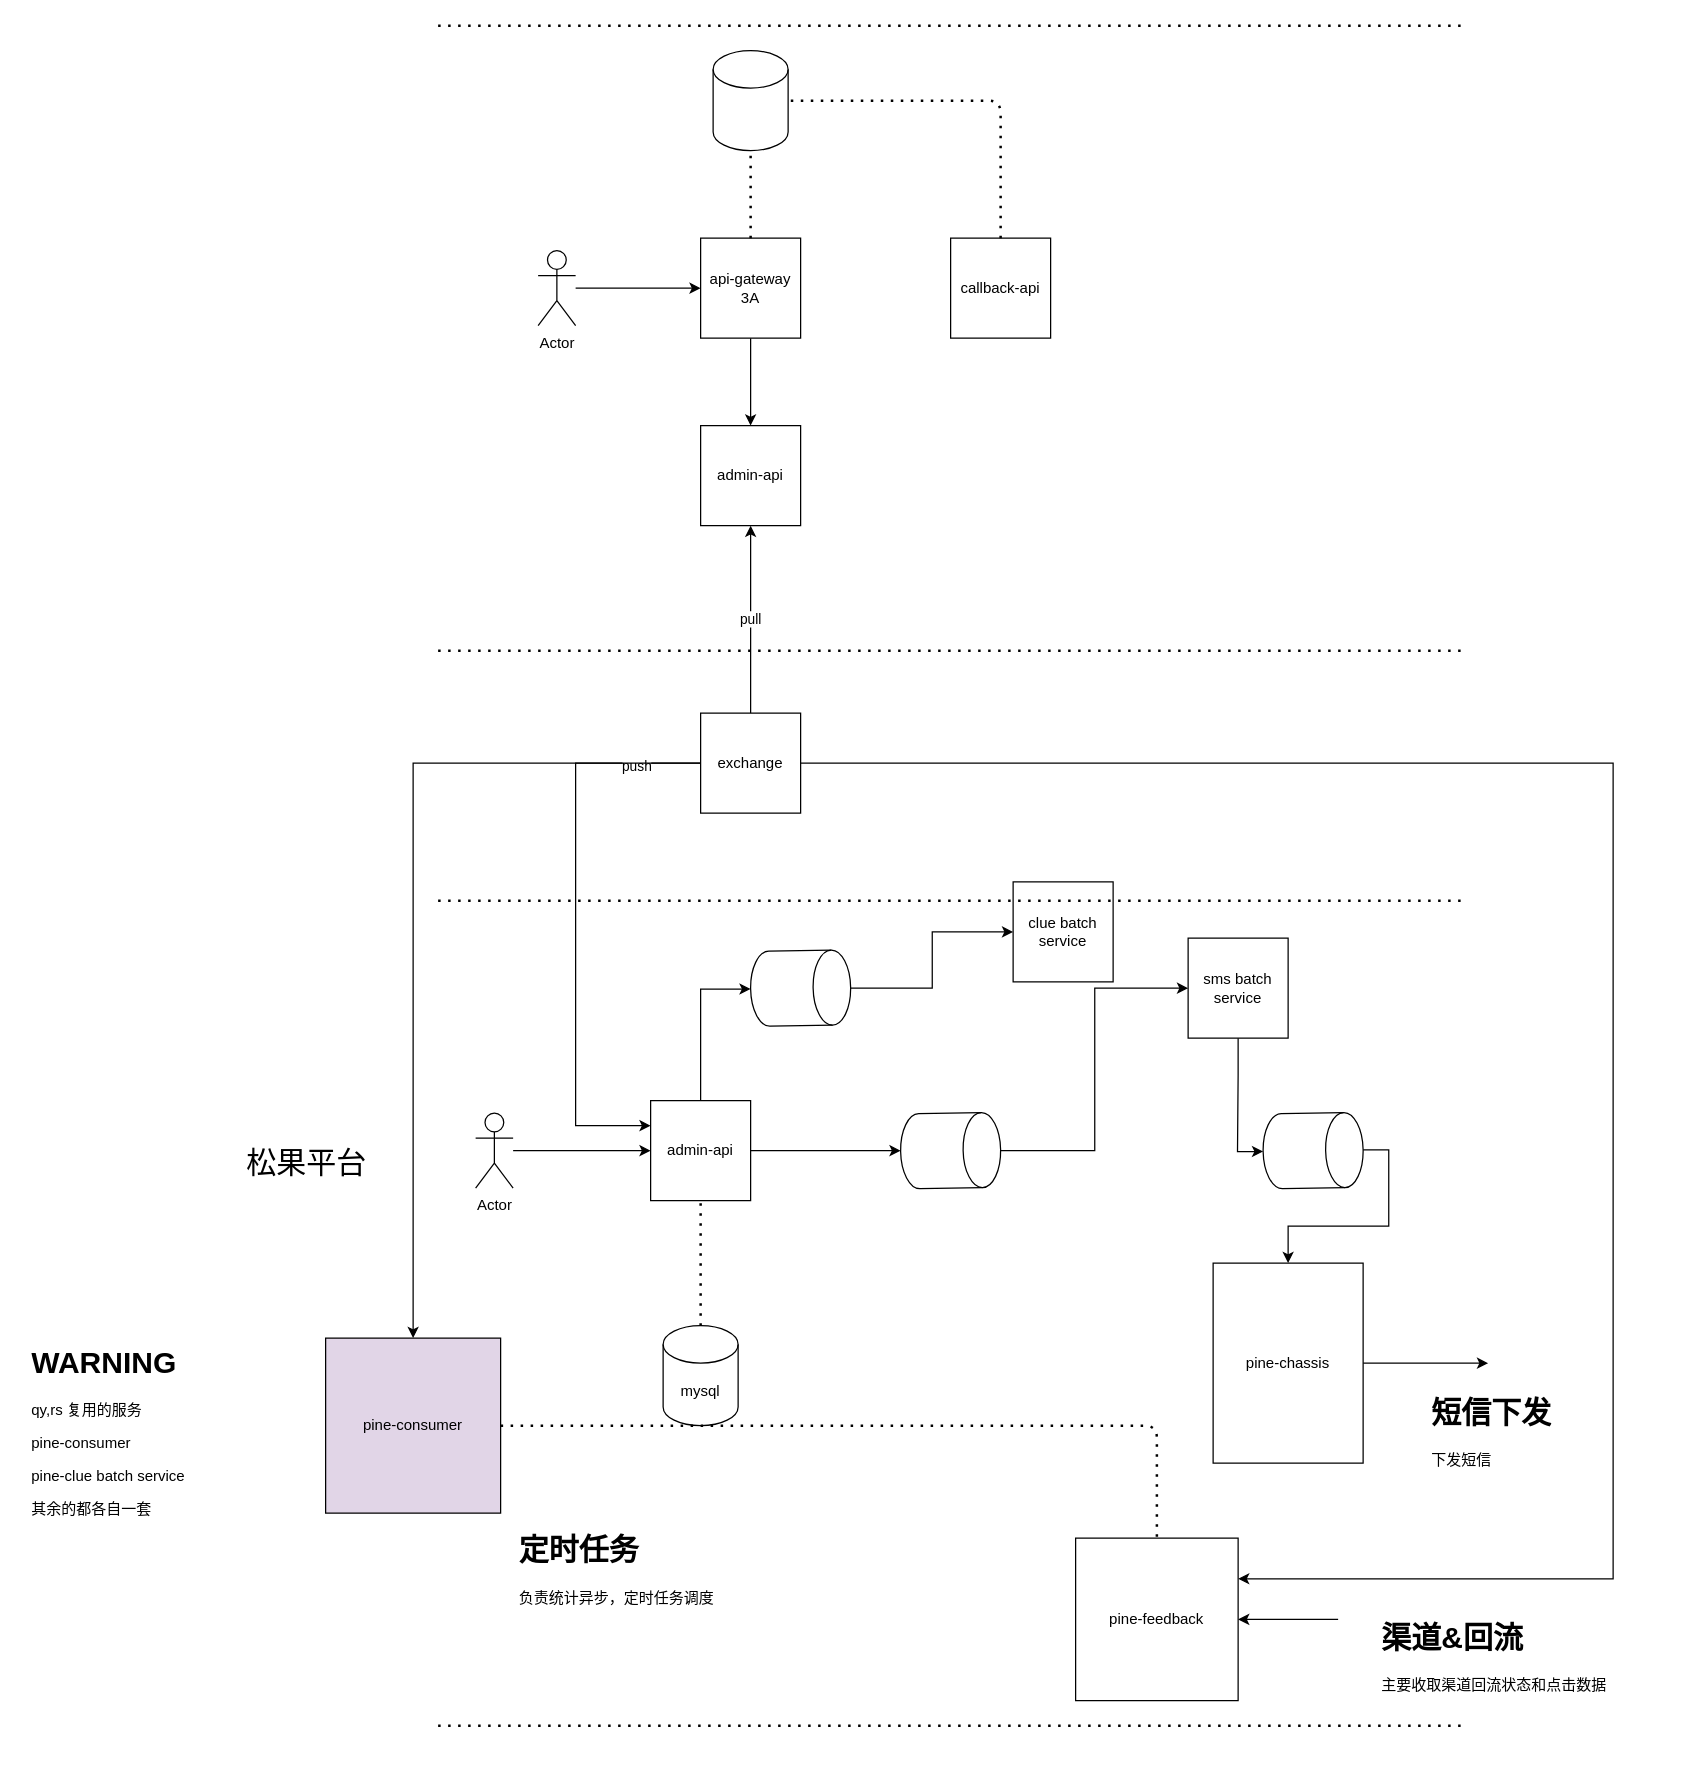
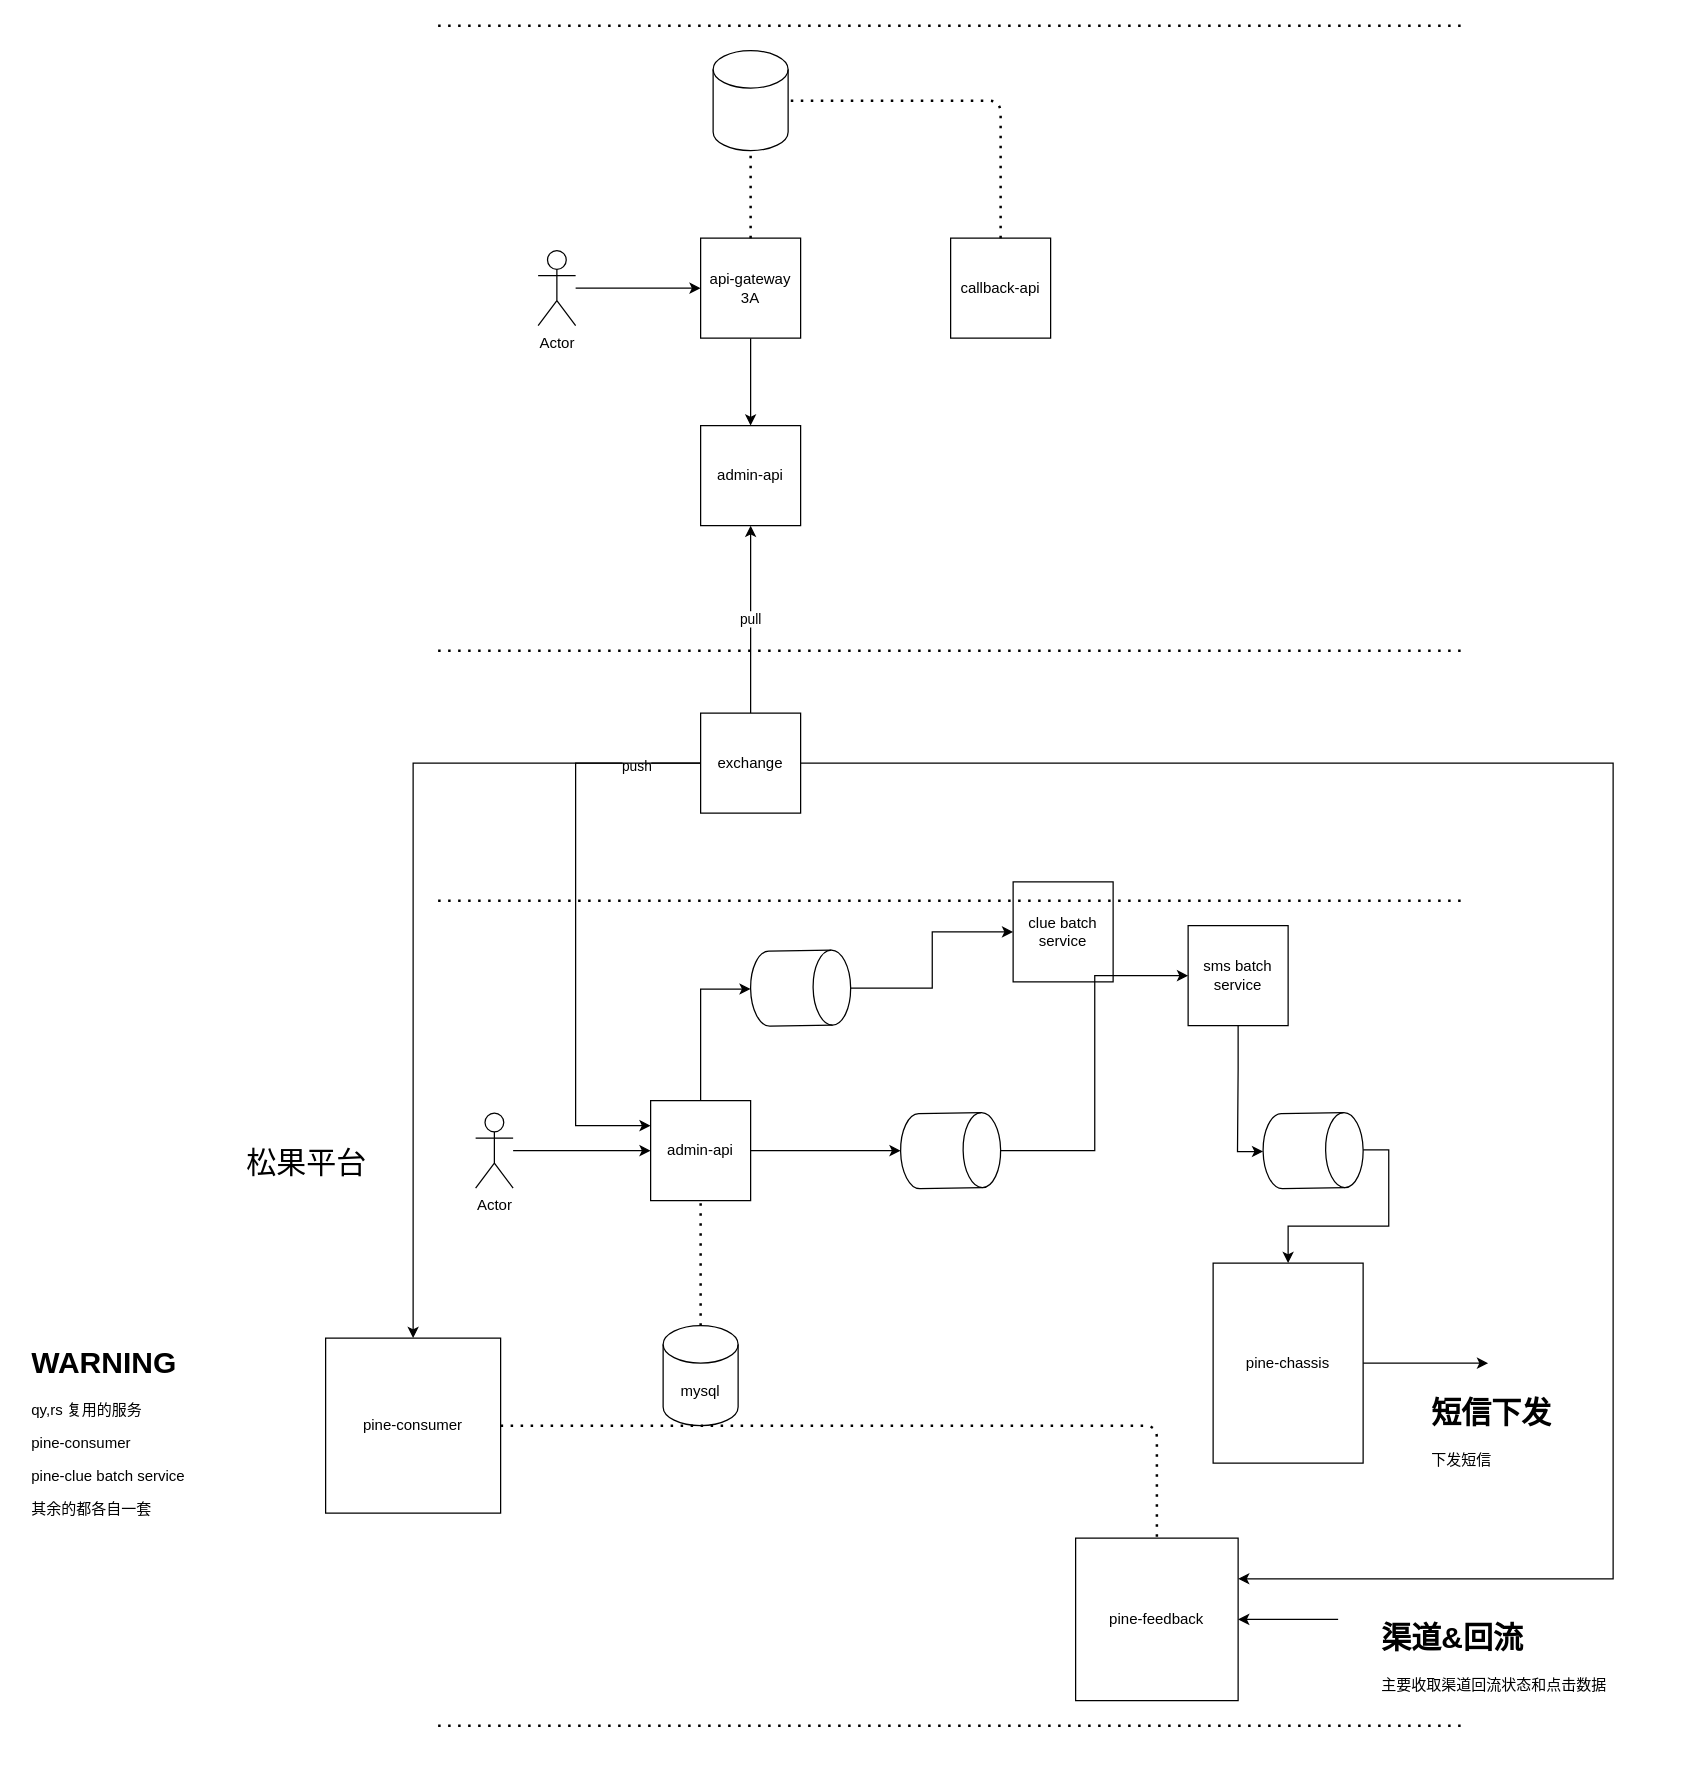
node "sms batch service": moved (1238, 988) -> (1238, 976)
node "pine-consumer": fillcolor #e1d5e7 -> #ffffff
node "定时任务负责统计异步，定时任务调度": removed
